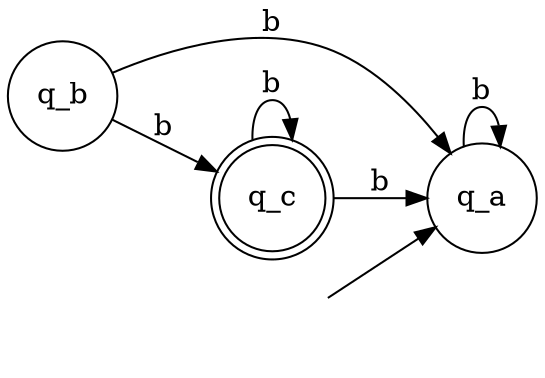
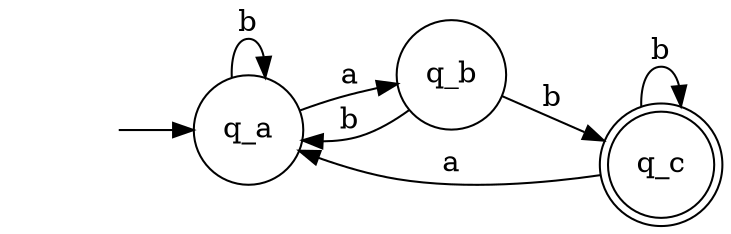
edge "q_a" -> "q_b": added, label "a"
edge "q_c" -> "q_a": label "b" -> "a"
